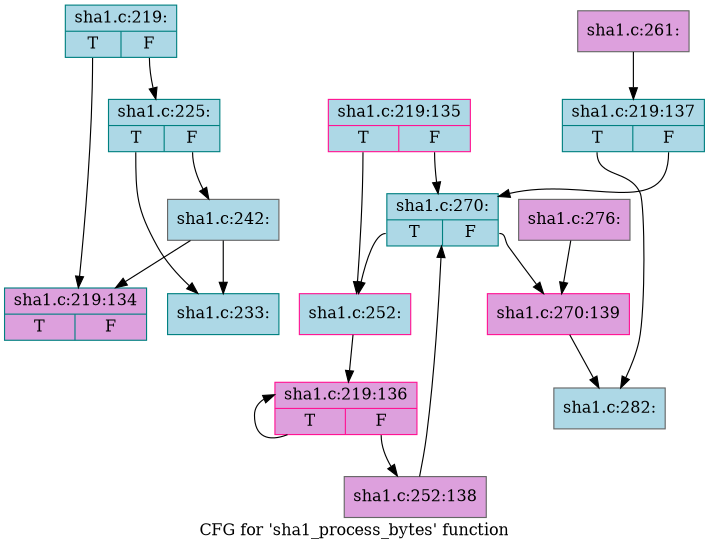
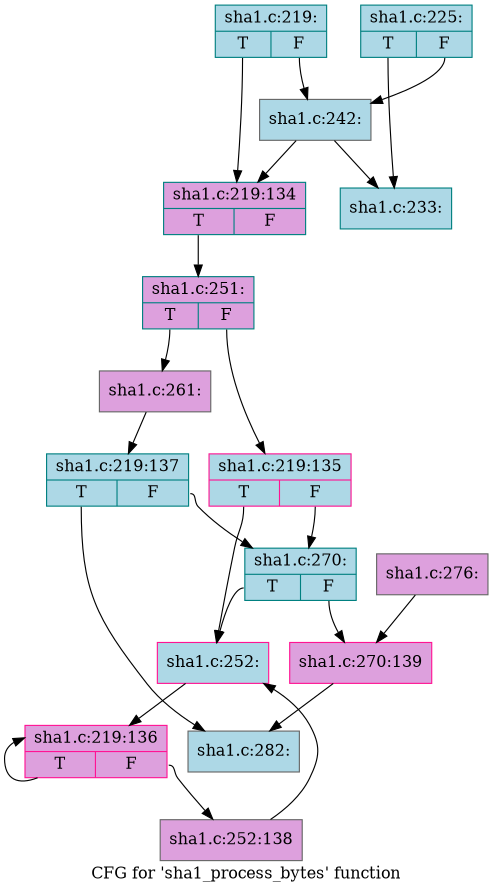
edge "sha1.c:219:" -> "sha1.c:225:": now "sha1.c:219:" -> "sha1.c:242:"
node "sha1.c:251:": added
edge "sha1.c:252:138" -> "sha1.c:270:": now "sha1.c:252:138" -> "sha1.c:252:"
